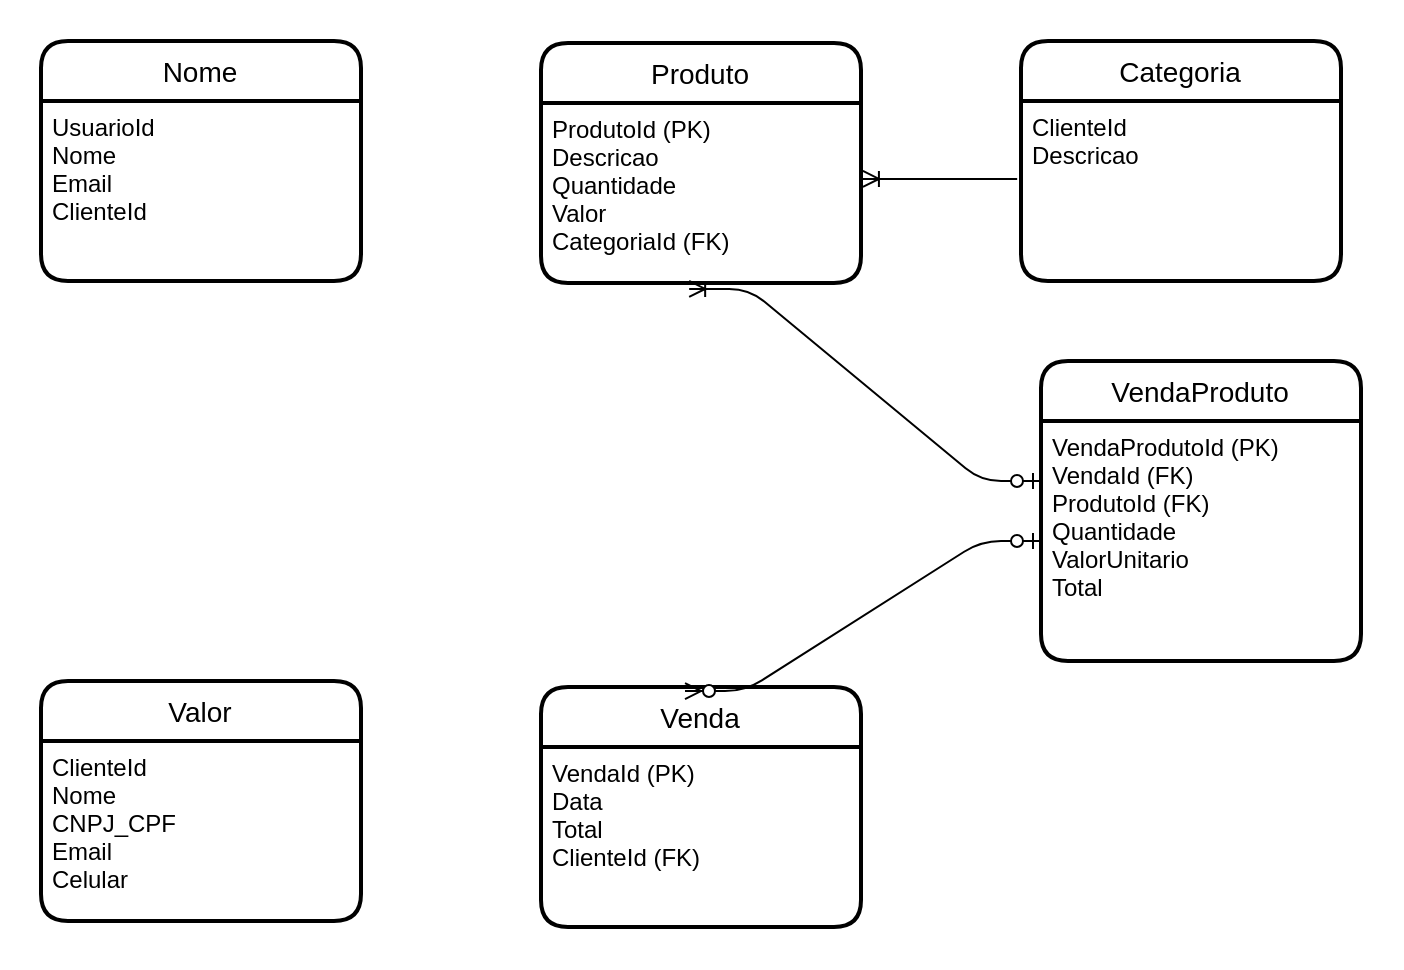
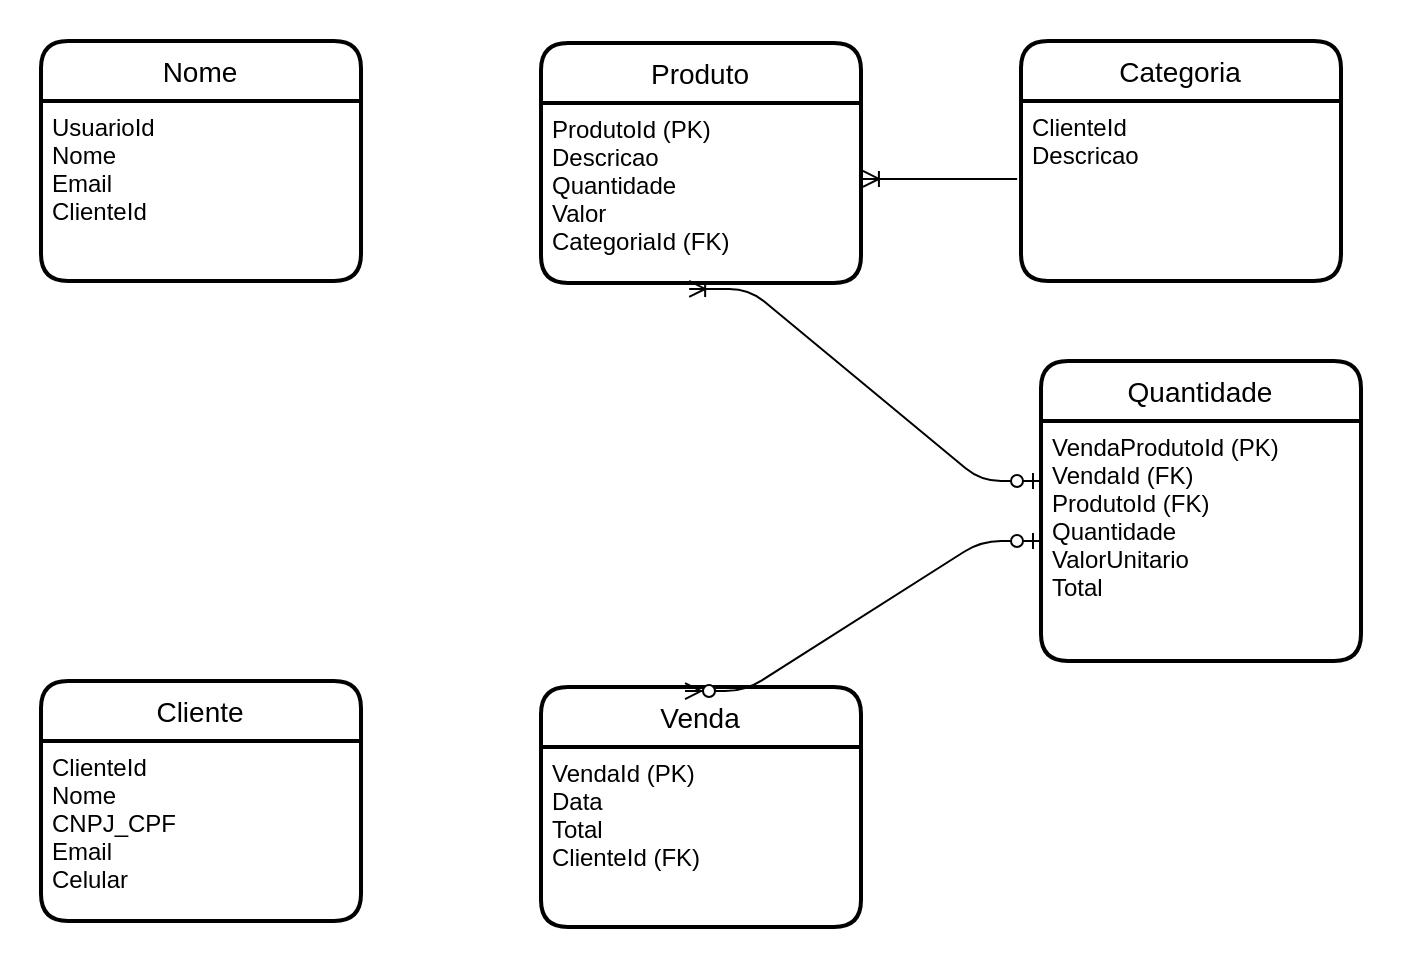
node "VendaProduto": label "VendaProduto" -> "Quantidade"
node "Valor": label "Valor" -> "Cliente"
